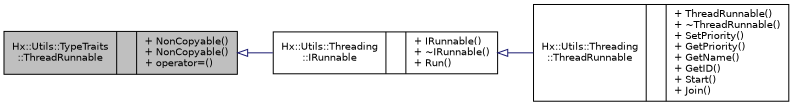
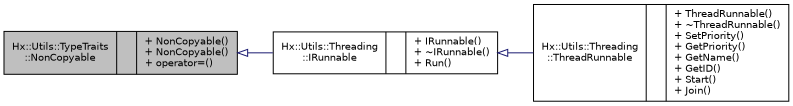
node "Hx::Utils::TypeTraits": text "::ThreadRunnable" -> "::NonCopyable"
